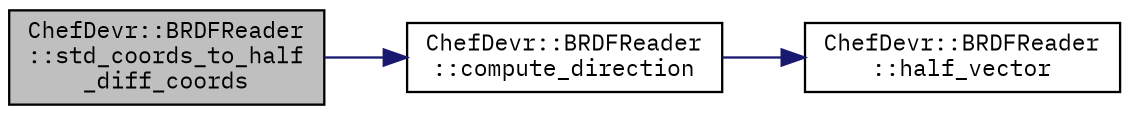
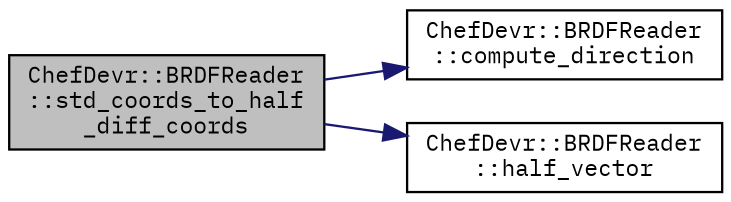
edge "ChefDevr::BRDFReader ::compute_direction" -> "ChefDevr::BRDFReader ::half_vector": now "ChefDevr::BRDFReader ::std_coords_to_half _diff_coords" -> "ChefDevr::BRDFReader ::half_vector"
